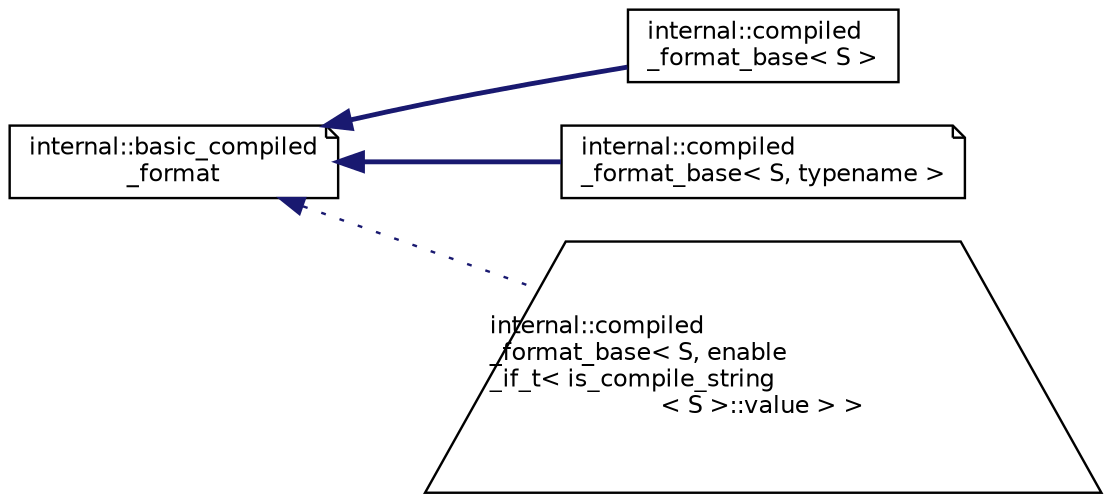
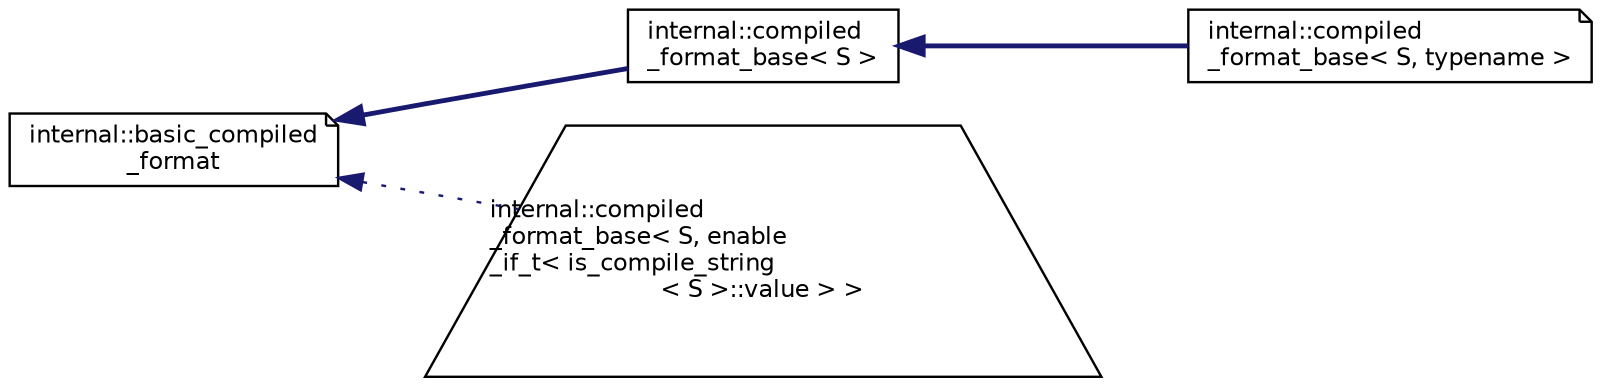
edge "internal::compiled _format_base< S, typename >" -> "internal::basic_compiled _format": now "internal::compiled _format_base< S, typename >" -> "internal::compiled _format_base< S >"
